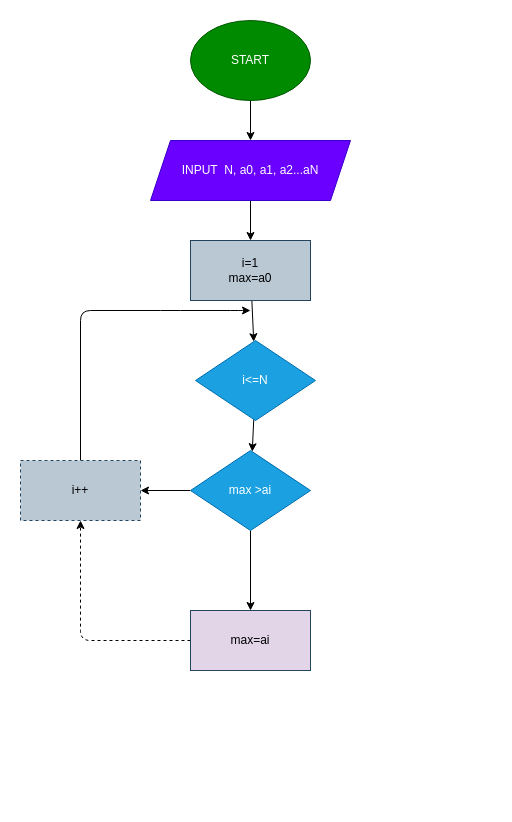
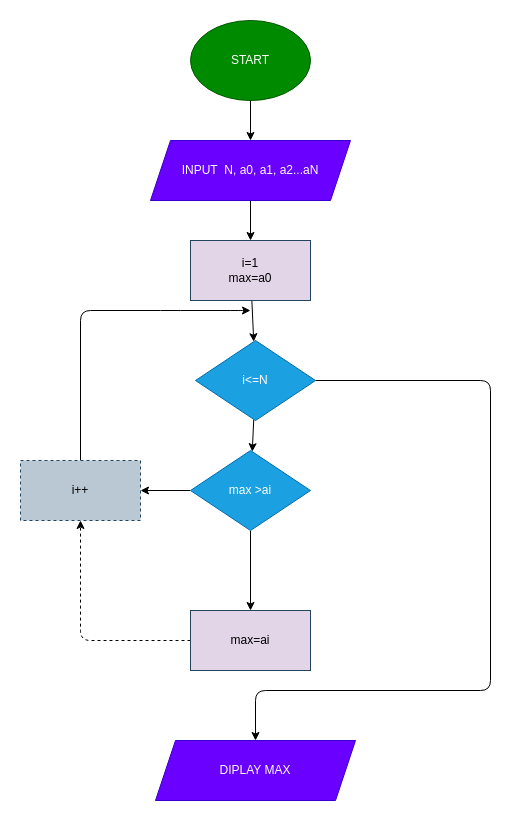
node "i=1 max=a0": fillcolor #bac8d3 -> #e1d5e7
edge "i<=N" -> "DIPLAY MAX": added
node "DIPLAY MAX": added
